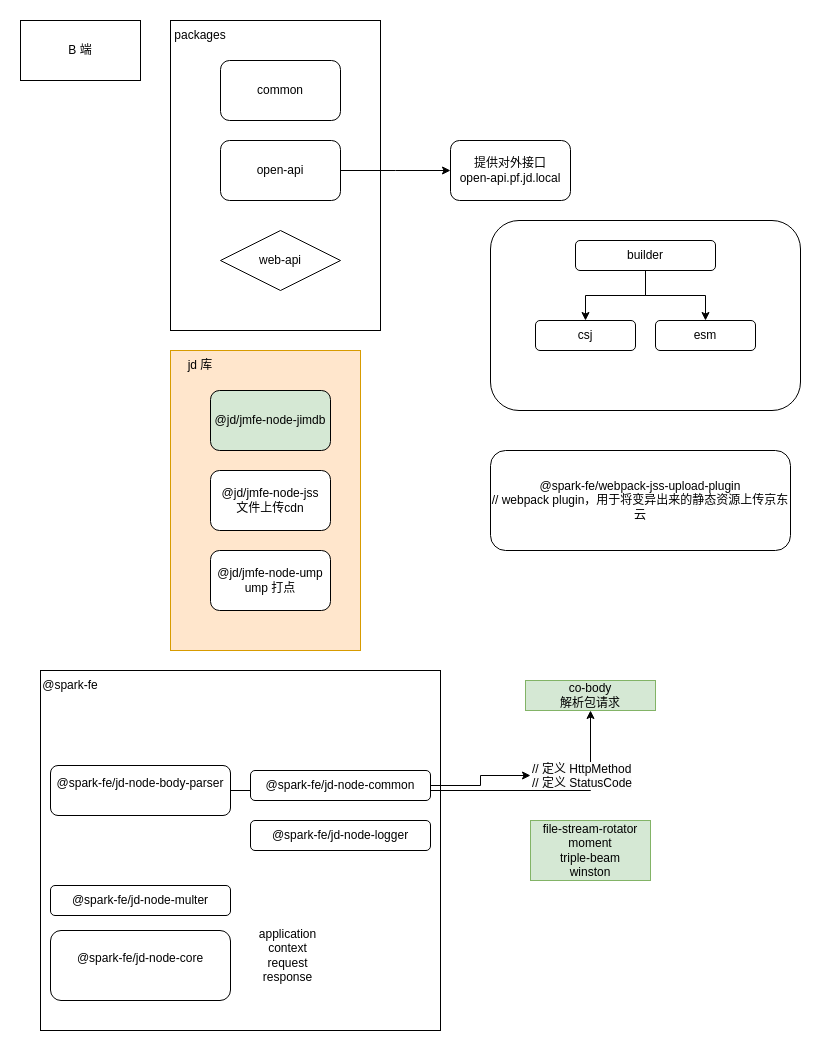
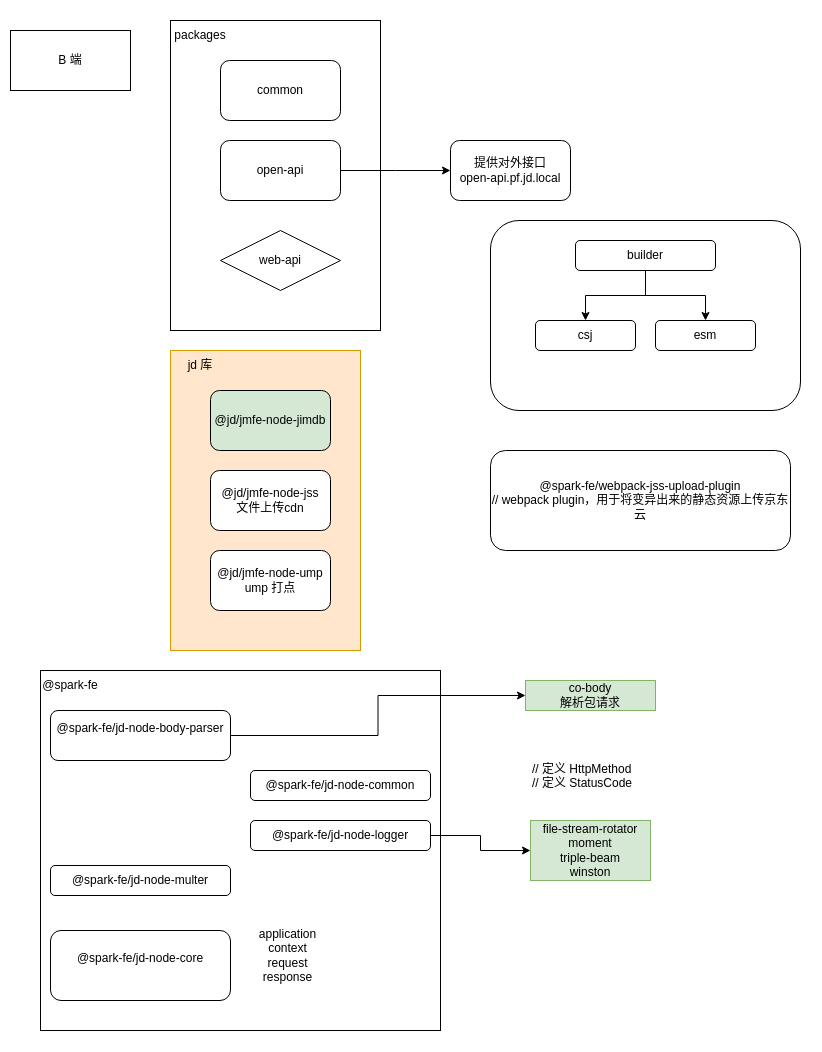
node "B 端": moved (81, 51) -> (71, 61)
edge "@spark-fe/jd-node-common" -> "// 定义 HttpMethod // 定义 StatusCode": removed
node "@spark-fe/jd-node-body-parser": moved (141, 791) -> (141, 736)
edge "@spark-fe/jd-node-logger" -> "file-stream-rotator moment triple-beam winston": added
node "@spark-fe/jd-node-multer": moved (141, 901) -> (141, 881)
